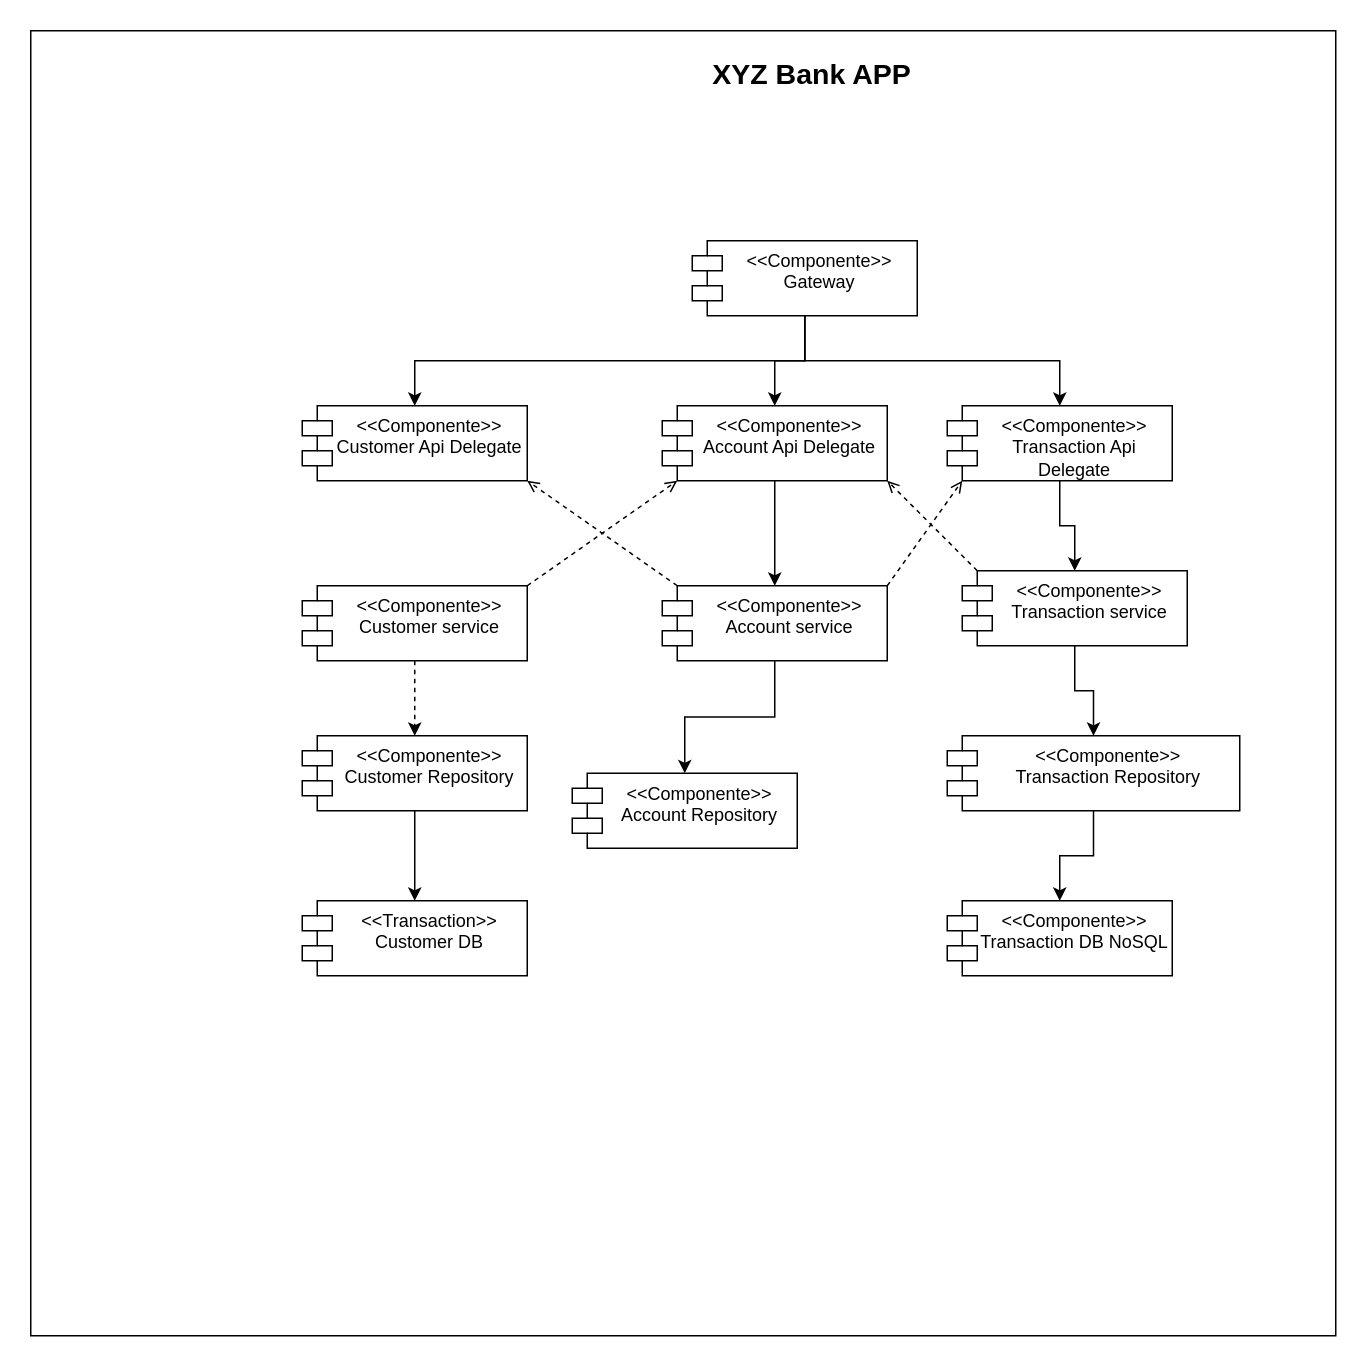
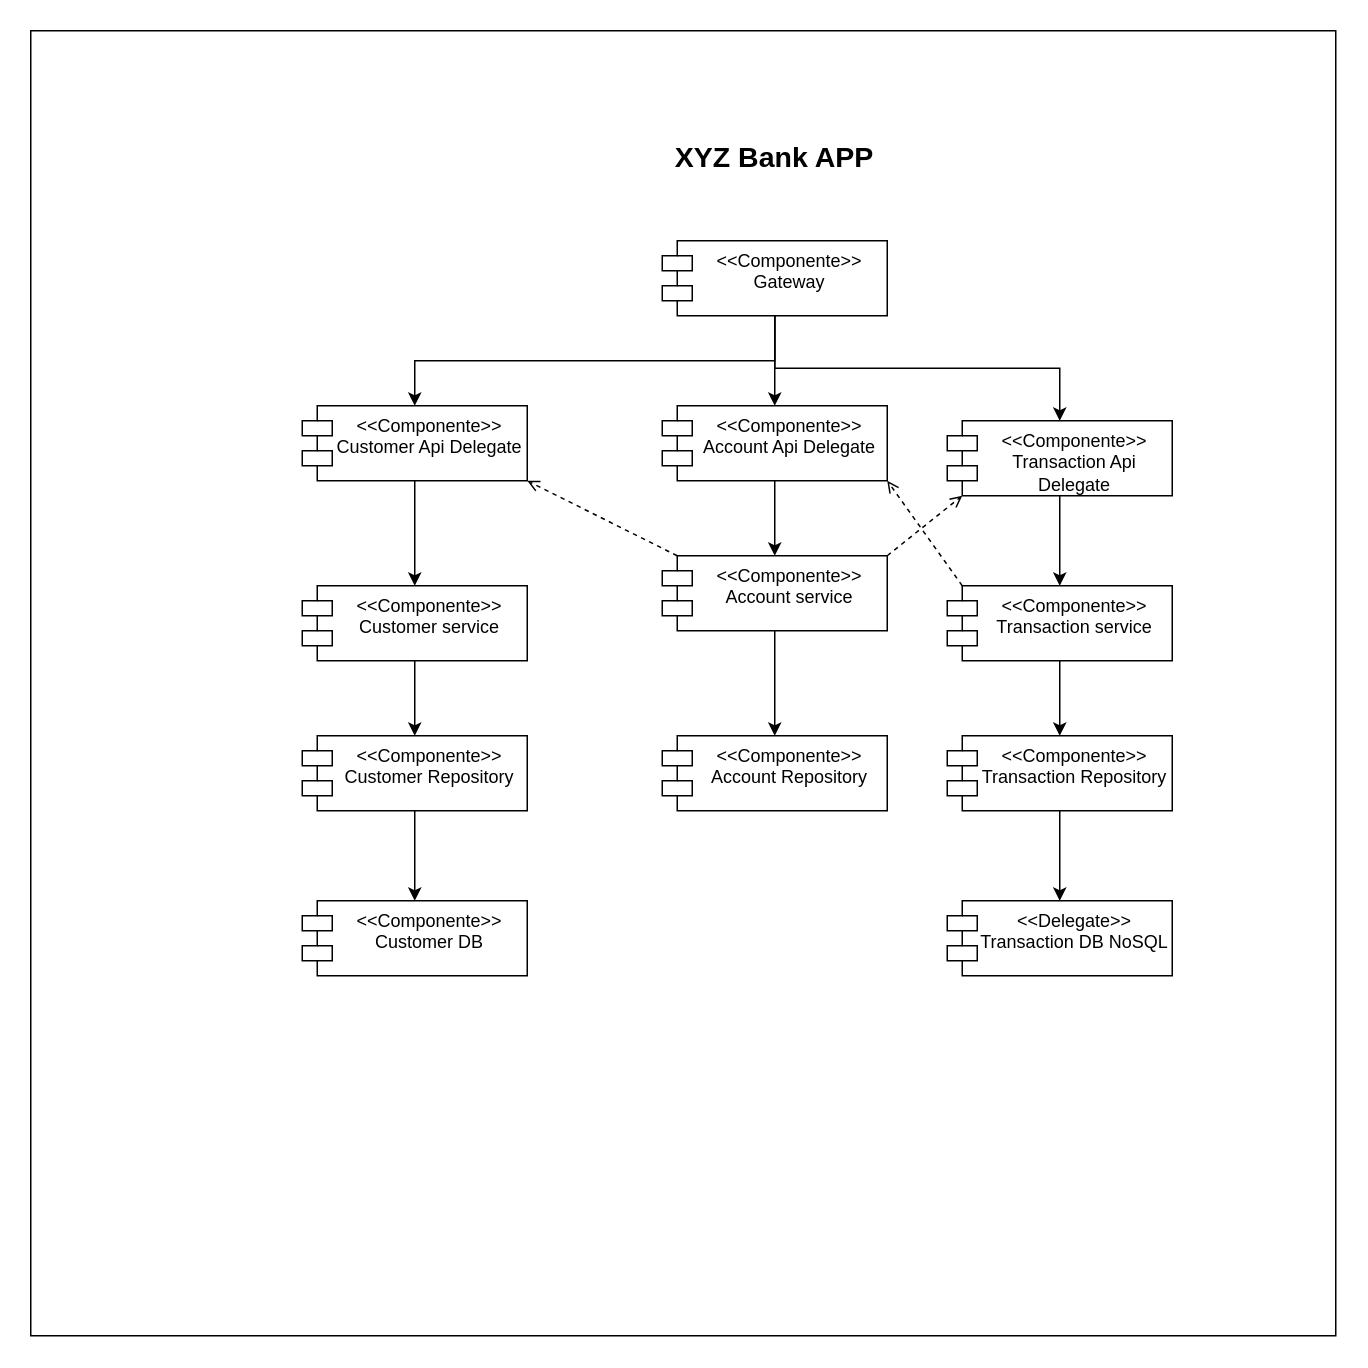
node "XYZ Bank APP": moved (812, 76) -> (775, 158)
node "<<Componente>> Gateway": moved (805, 278) -> (775, 278)
node "<<Componente>> Transaction Api Delegate": moved (1060, 443) -> (1060, 458)
edge "<<Componente>> Customer Api Delegate" -> "<<Componente>> Customer service": added
edge "<<Componente>> Customer service" -> "<<Componente>> Account Api Delegate": removed
node "<<Componente>> Transaction service": moved (1075, 608) -> (1060, 623)
node "<<Componente>> Account service": moved (775, 623) -> (775, 593)
edge "<<Componente>> Customer service" -> "<<Componente>> Customer Repository": style dashed -> solid
node "<<Componente>> Transaction Repository": size 293x75 -> 225x75
node "<<Componente>> Account Repository": moved (685, 811) -> (775, 773)
node "<<Transaction>> Customer DB": label "<<Transaction>> Customer DB" -> "<<Componente>> Customer DB"
node "<<Componente>> Transaction DB NoSQL": label "<<Componente>> Transaction DB NoSQL" -> "<<Delegate>> Transaction DB NoSQL"
